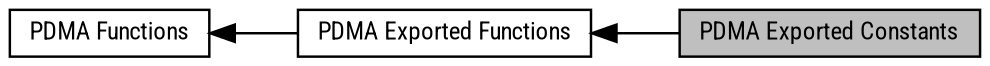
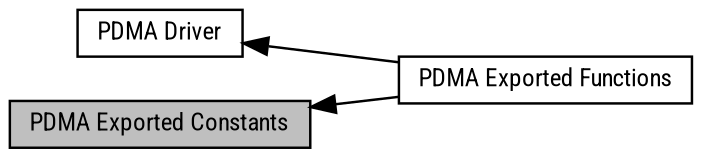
node "PDMA Functions": label "PDMA Functions" -> "PDMA Driver"
edge "PDMA Exported Constants" -> "PDMA Exported Functions": reversed
